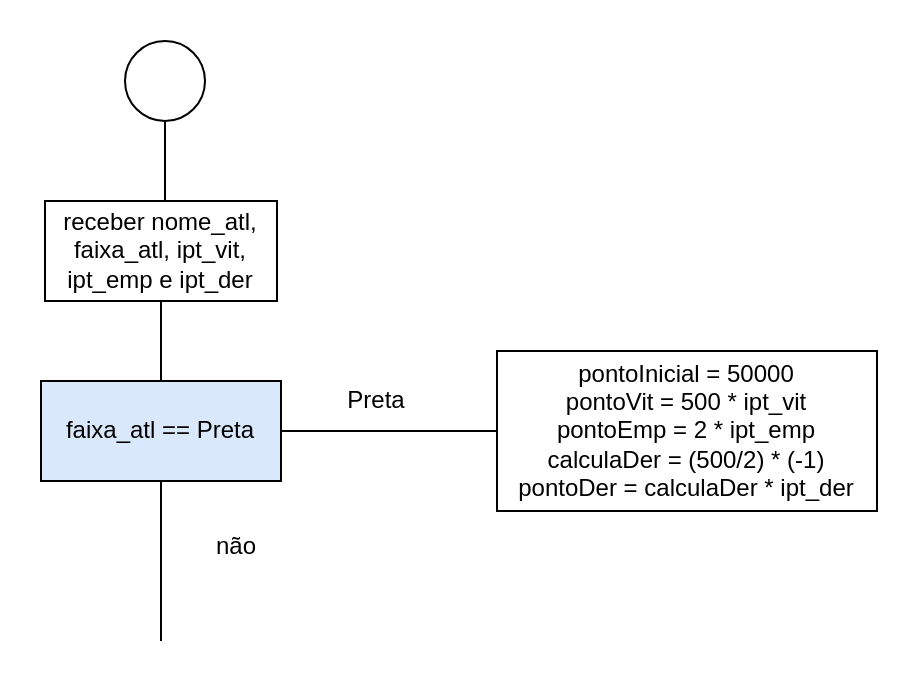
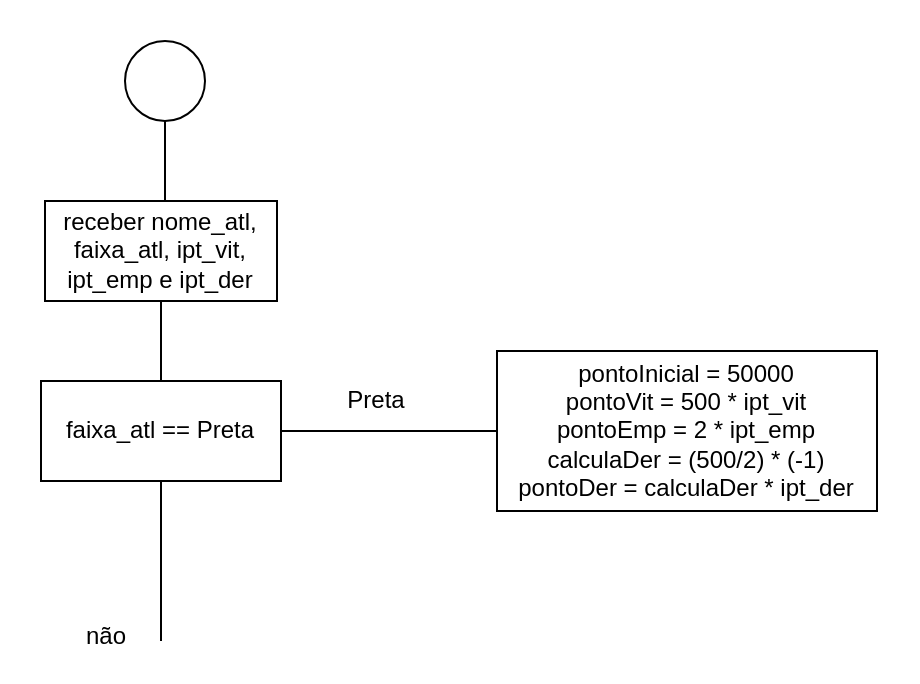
node "faixa_atl == Preta": fillcolor #dae8fc -> #ffffff
node "não": moved (237, 546) -> (107, 636)
